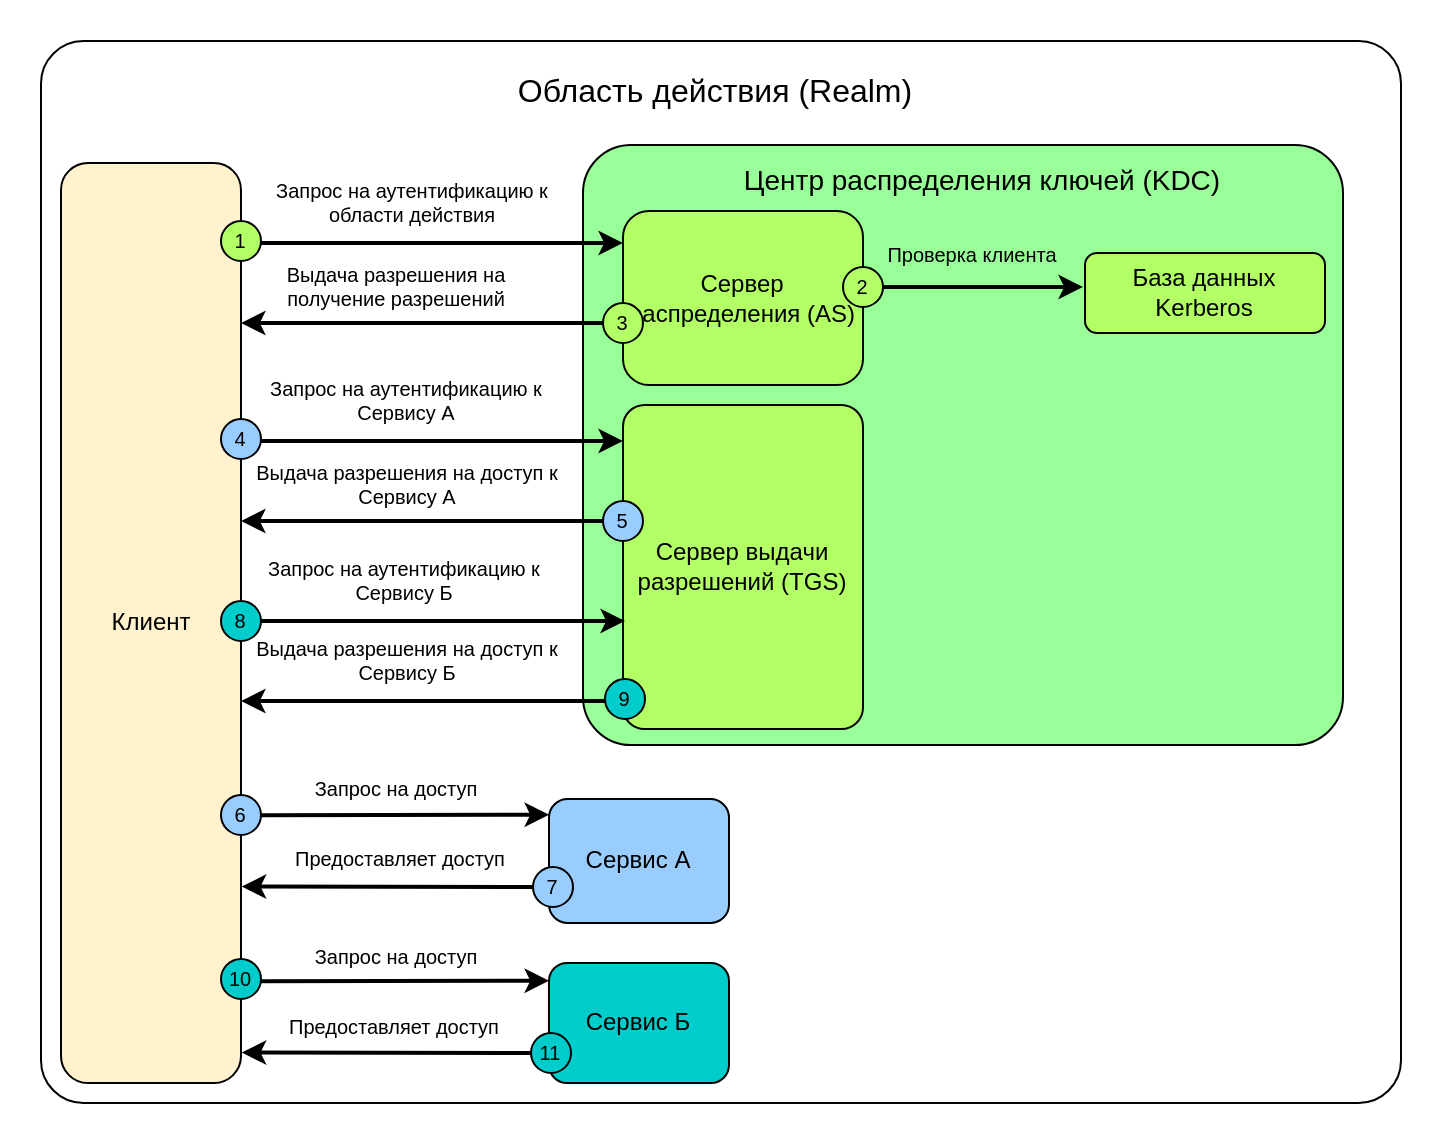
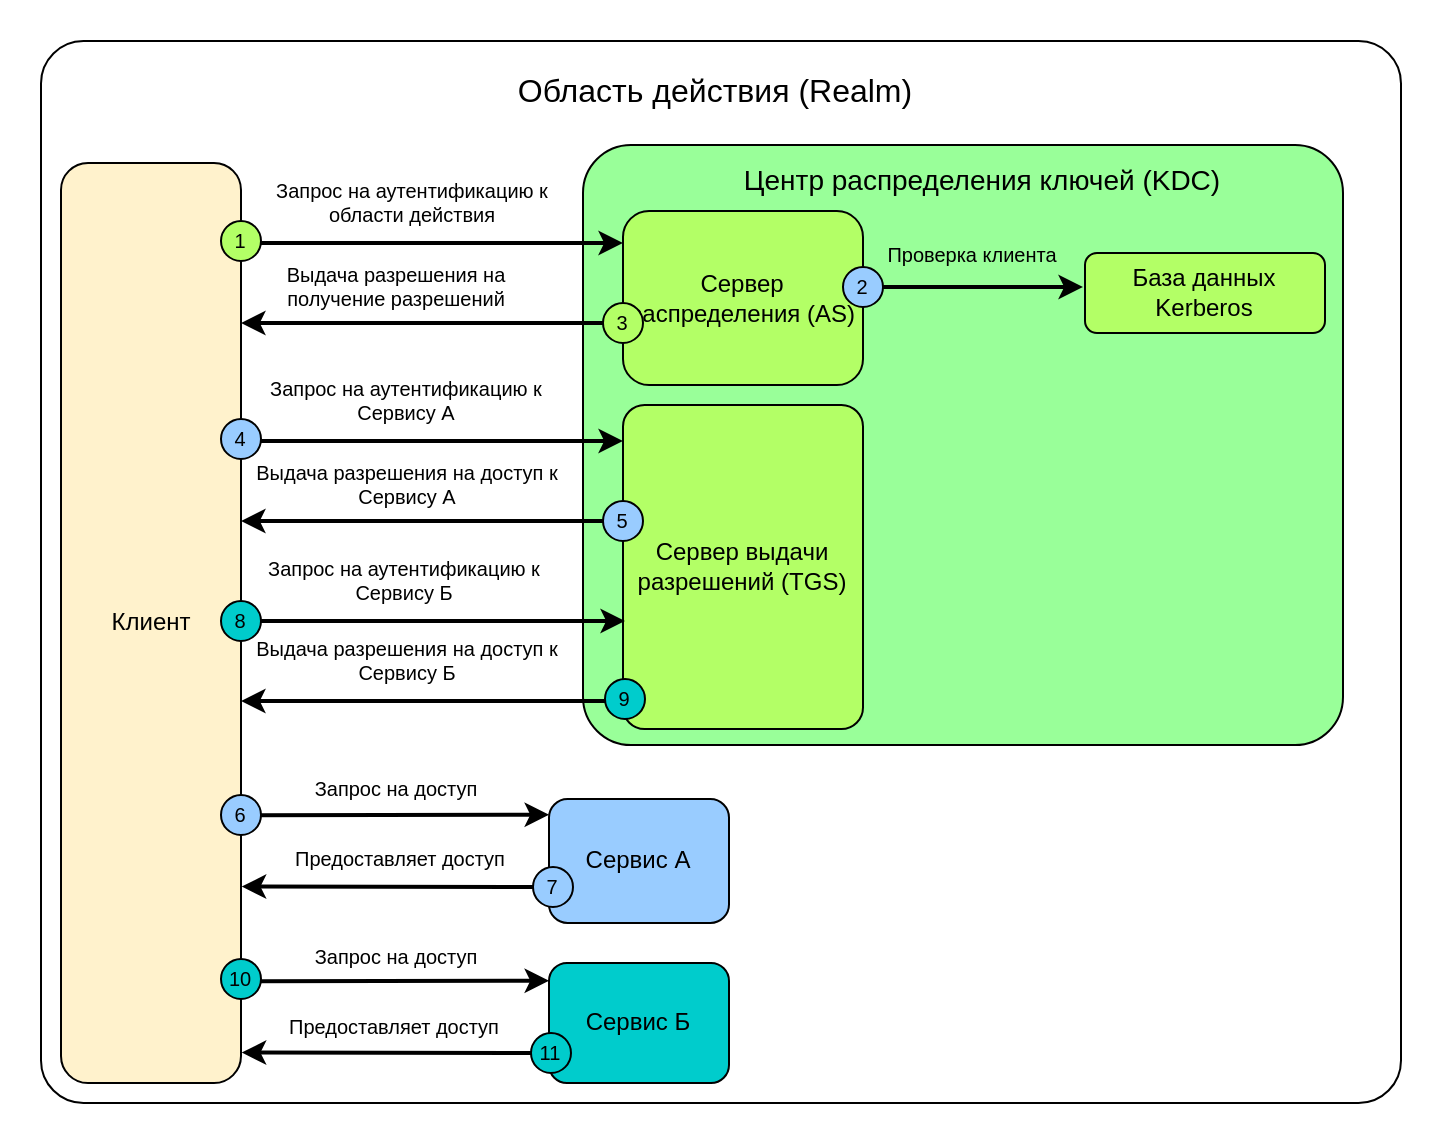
node "2": fillcolor #b3ff66 -> #99ccff
